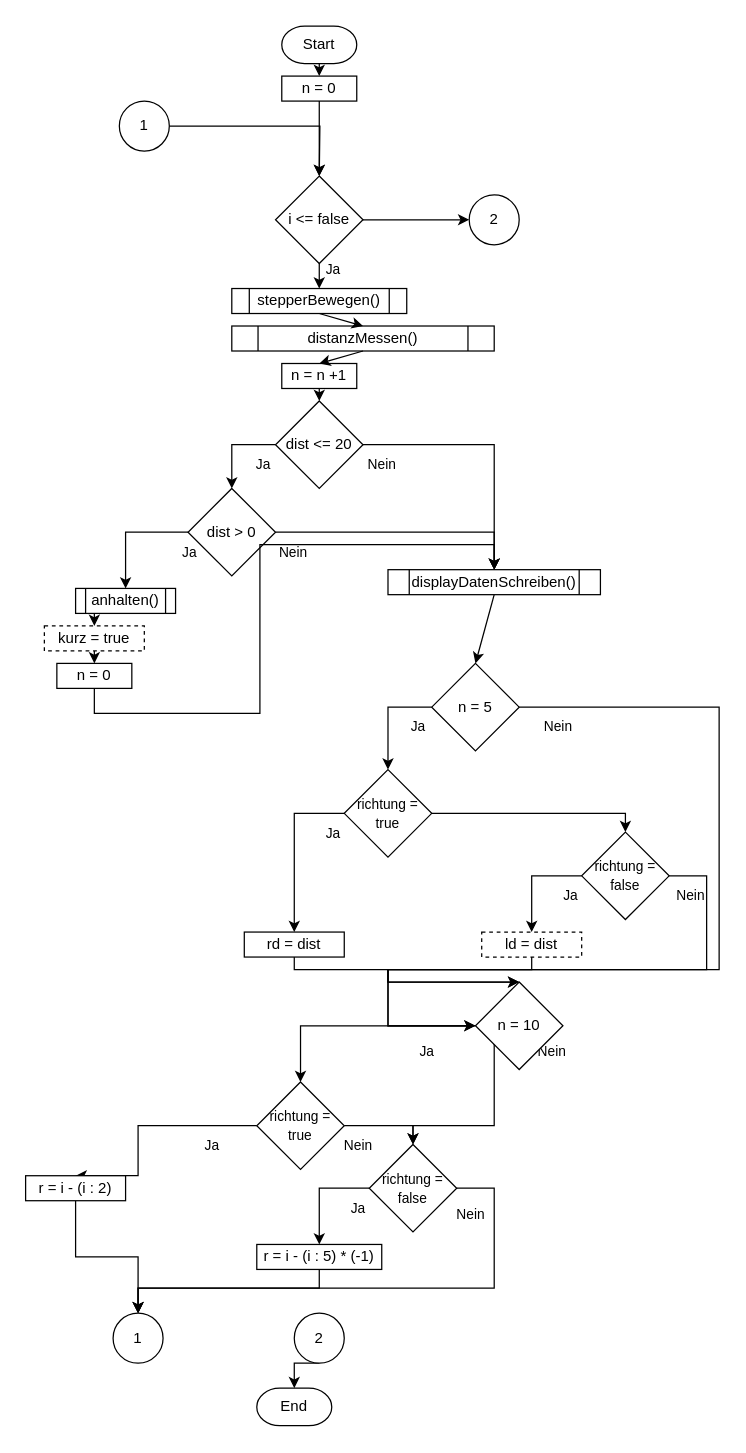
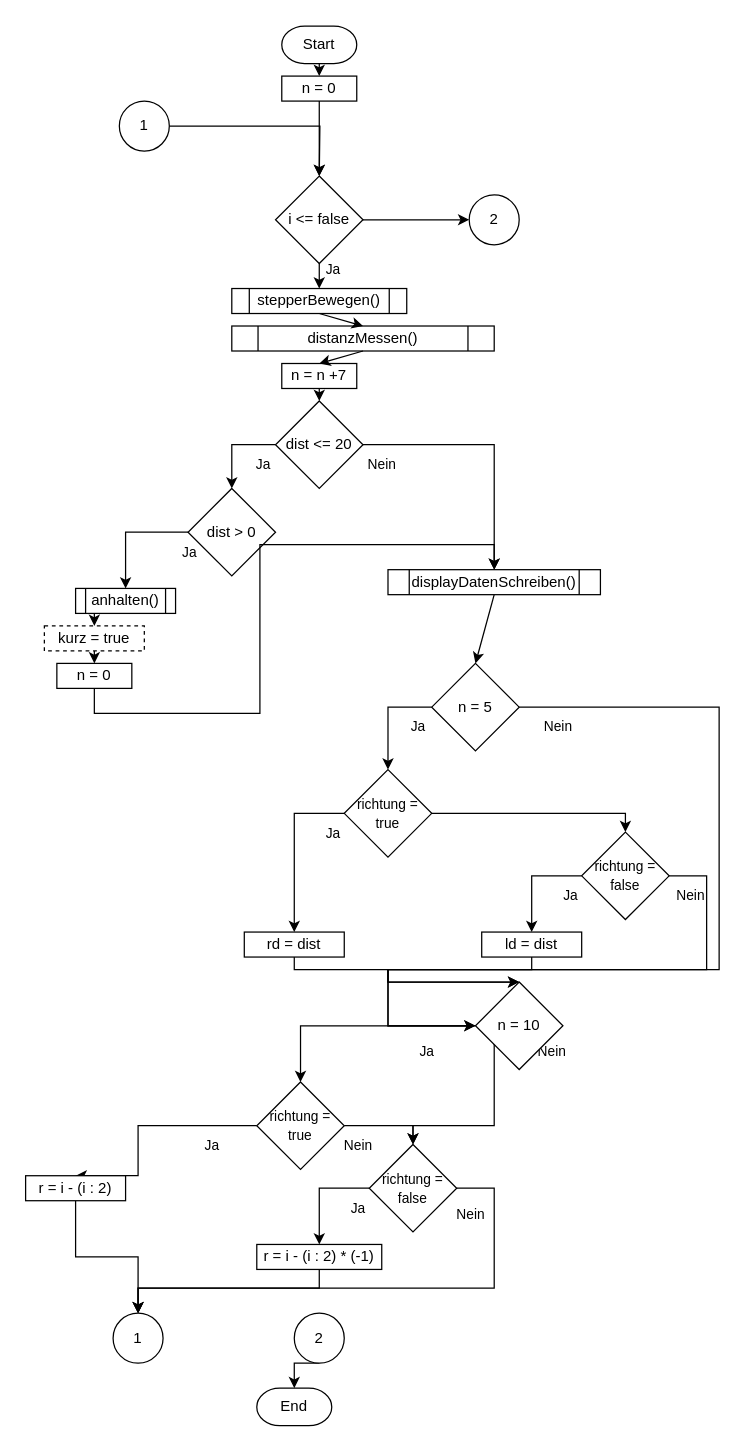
node "n = n +1": label "n = n +1" -> "n = n +7"
edge "dist > 0" -> "displayDatenSchreiben()": removed, label "Nein"
node "ld = dist": style dashed -> solid
node "r = i - (i : 5) * (-1)": label "r = i - (i : 5) * (-1)" -> "r = i - (i : 2) * (-1)"
